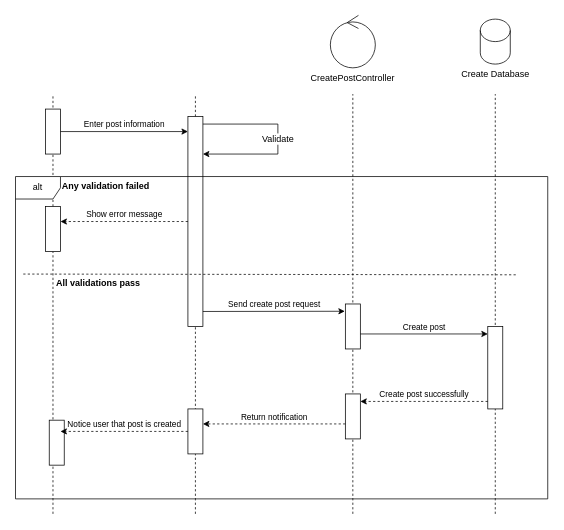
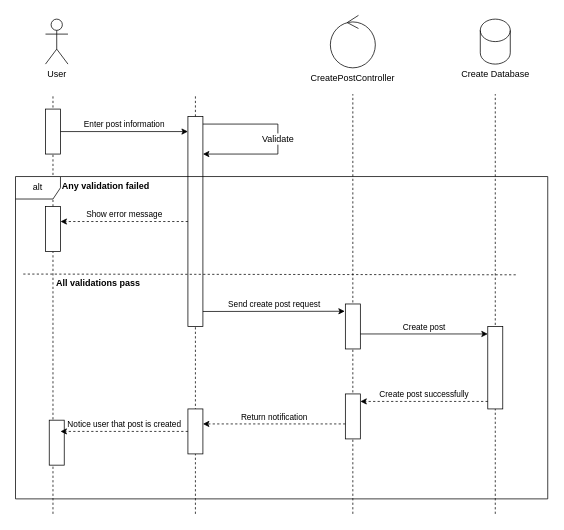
node "User": added
